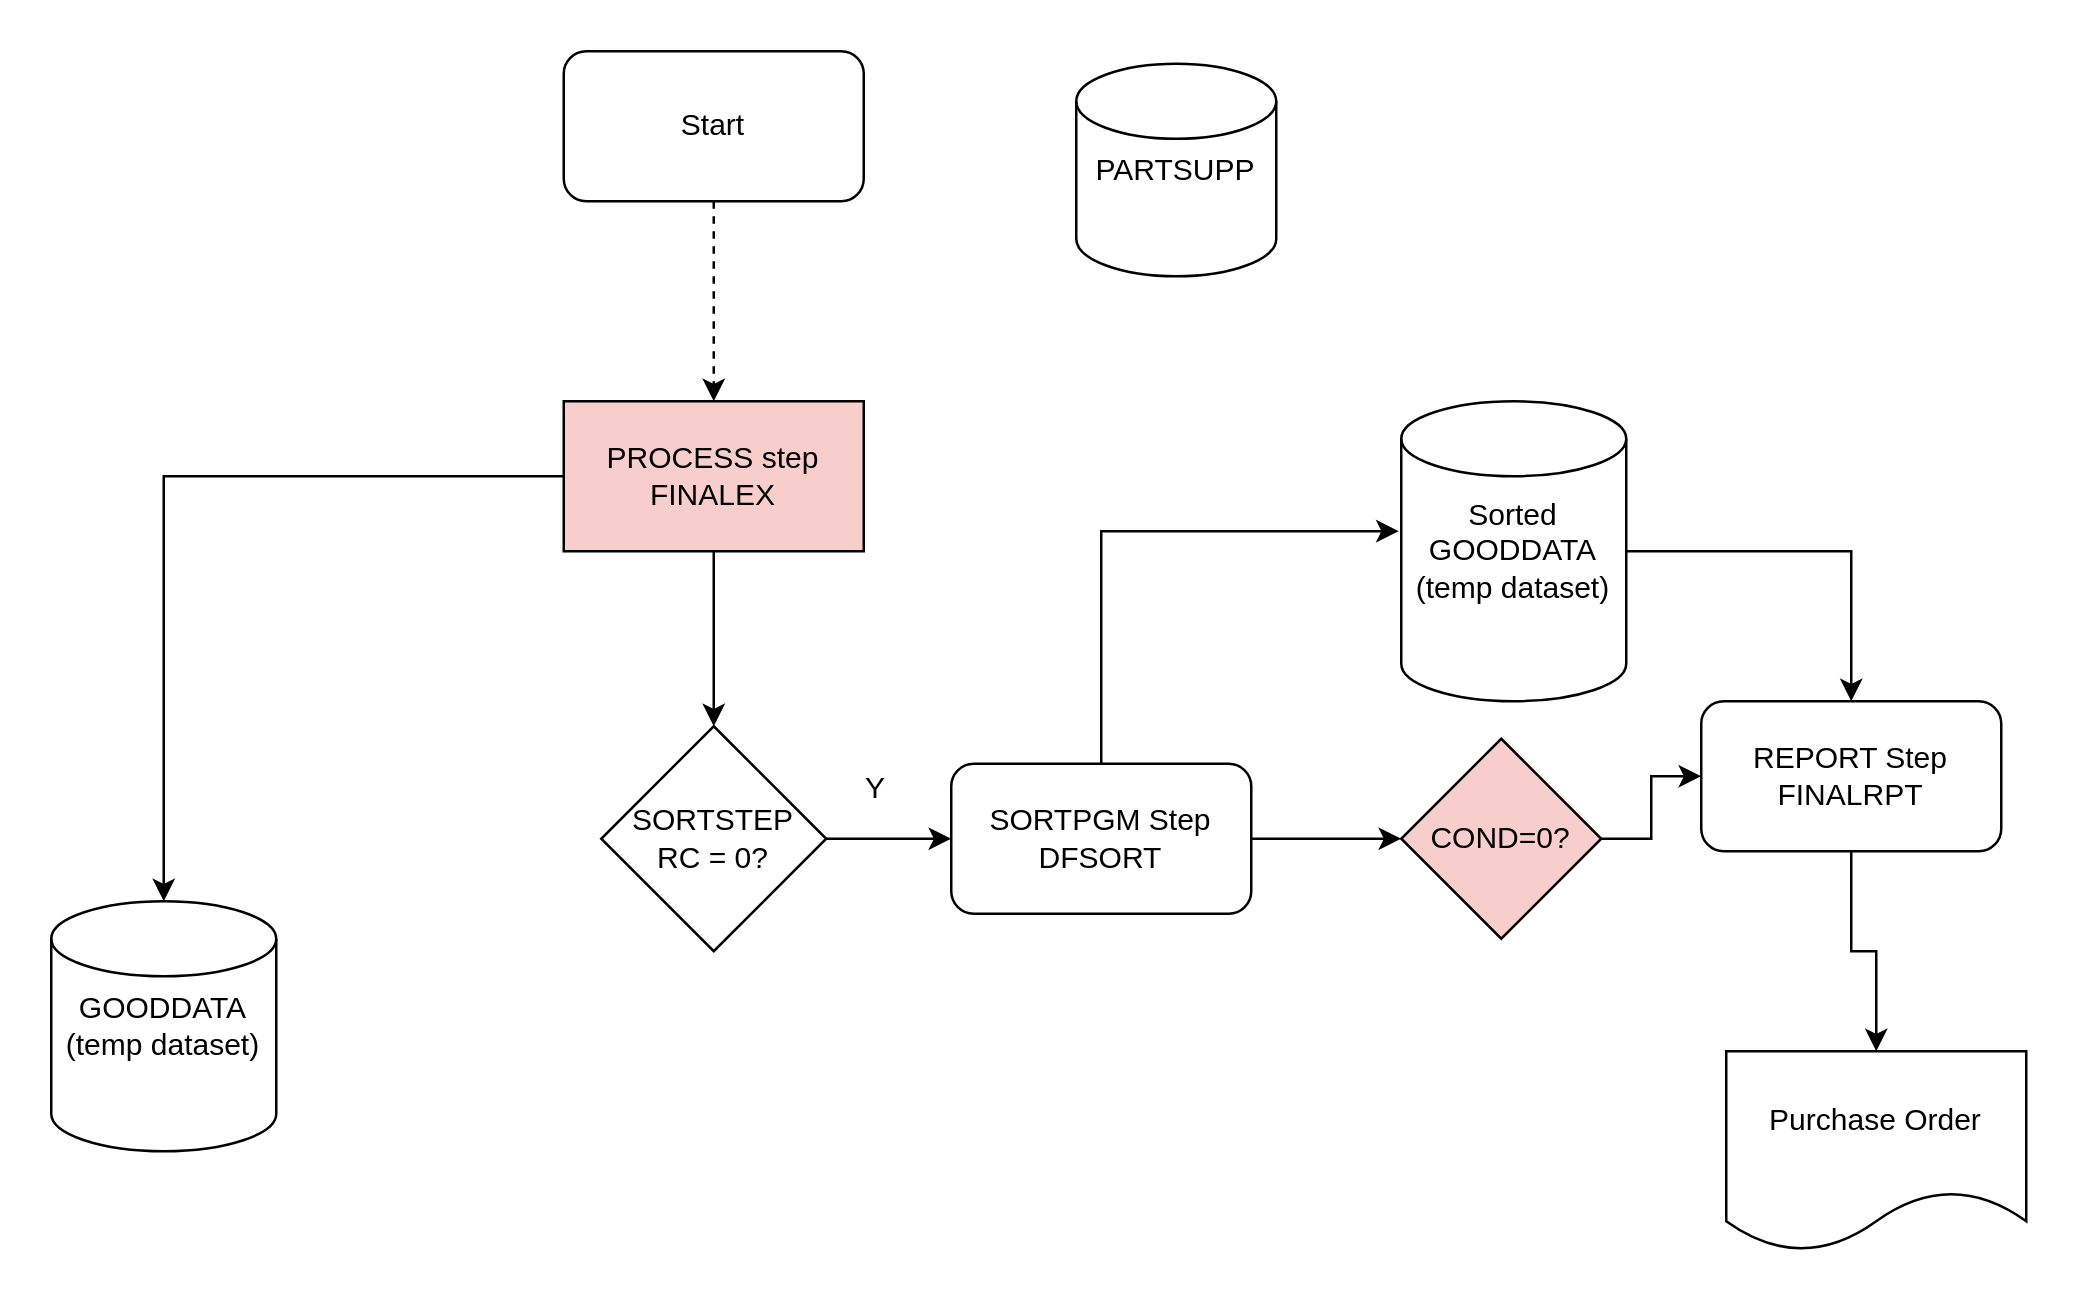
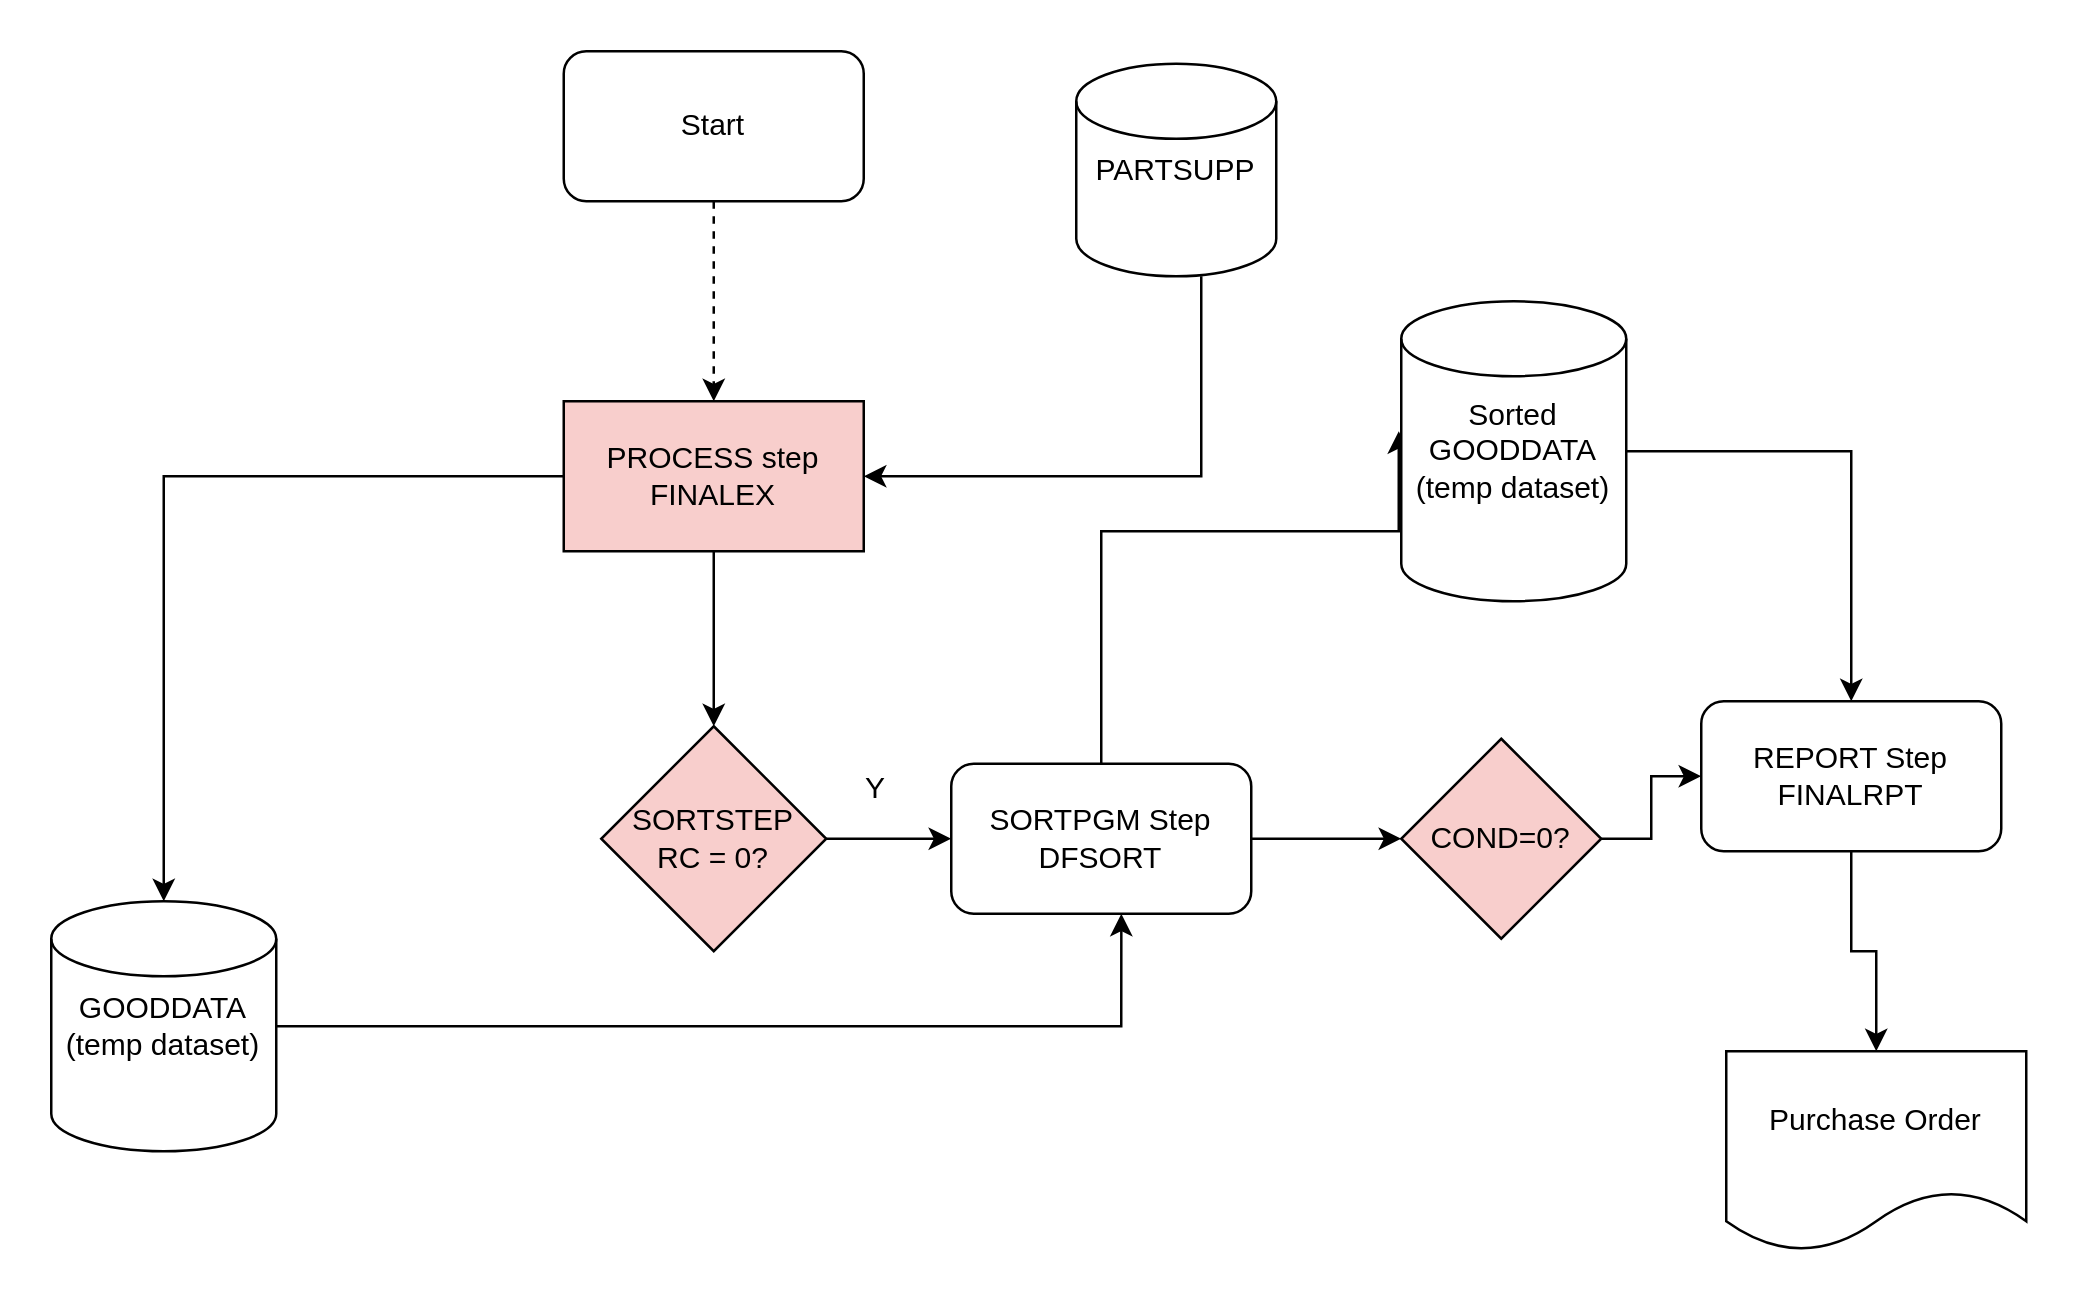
edge "PARTSUPP" -> "PROCESS step FINALEX": added
node "Sorted GOODDATA (temp dataset)": moved (1514, 551) -> (1514, 451)
node "SORTSTEP RC = 0?": fillcolor #ffffff -> #f8cecc
edge "GOODDATA (temp dataset)" -> "SORTPGM Step DFSORT": added
